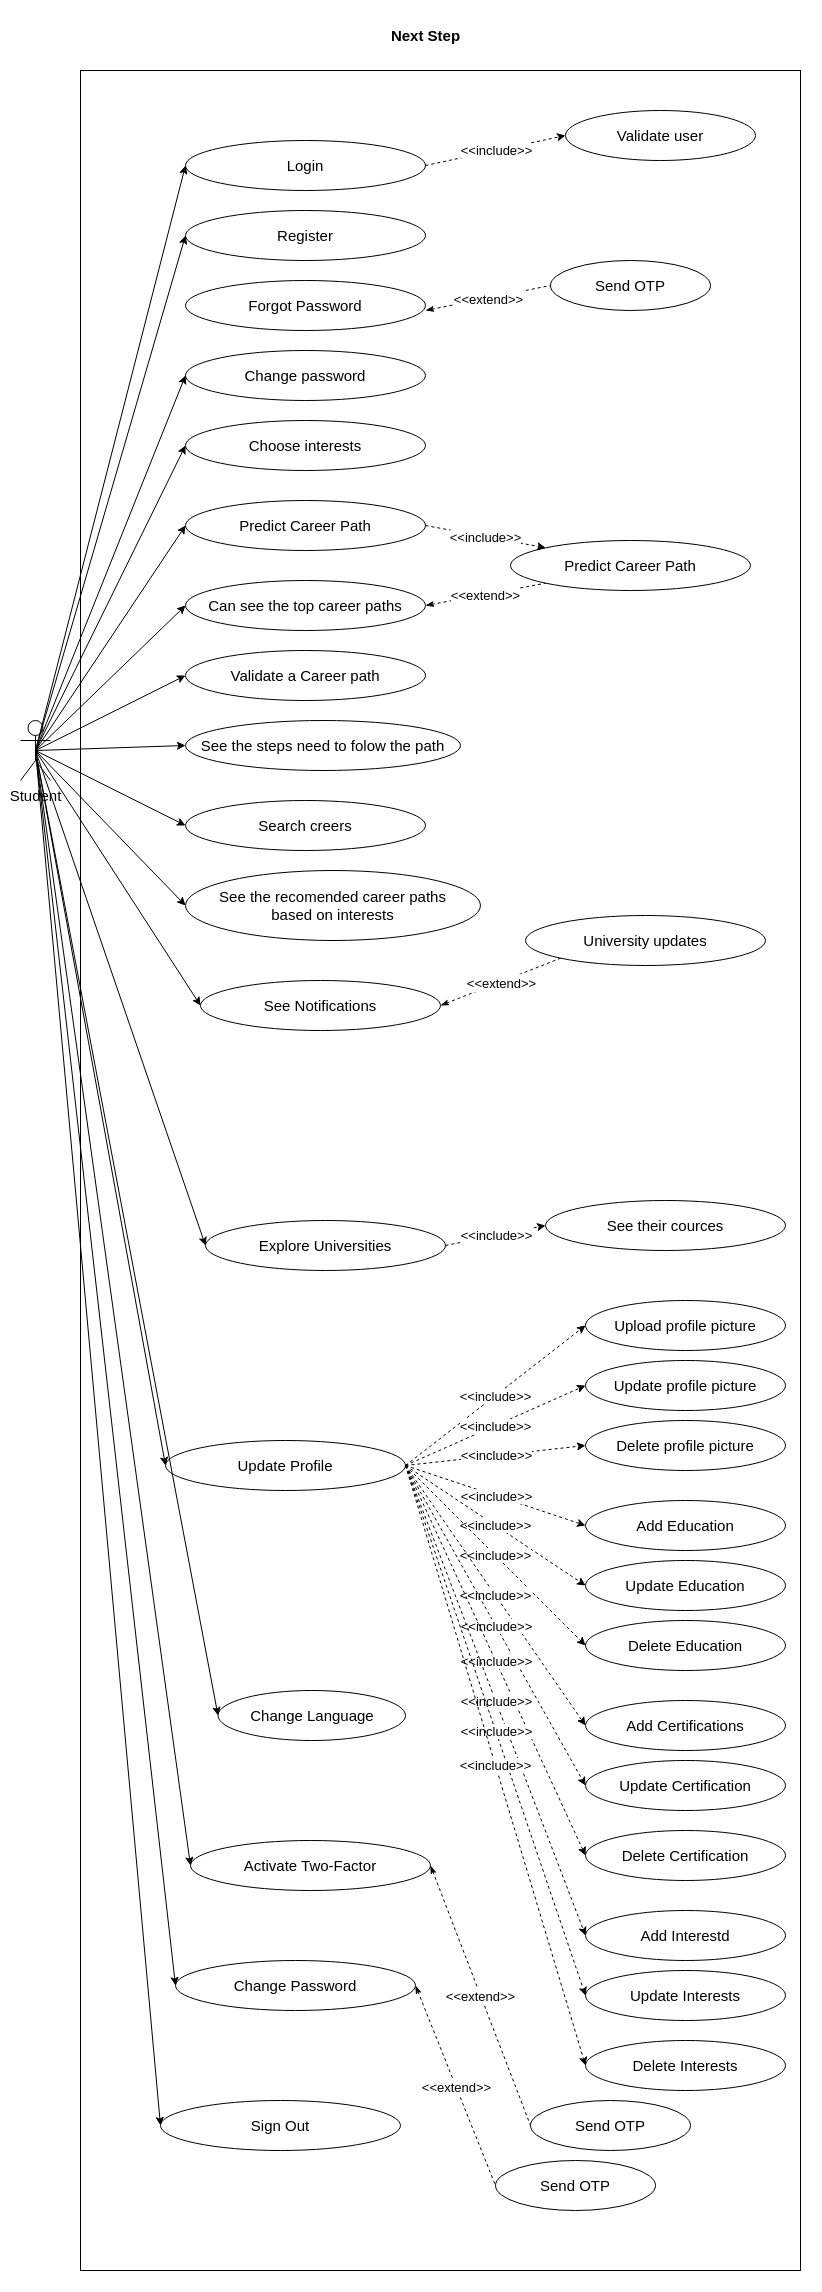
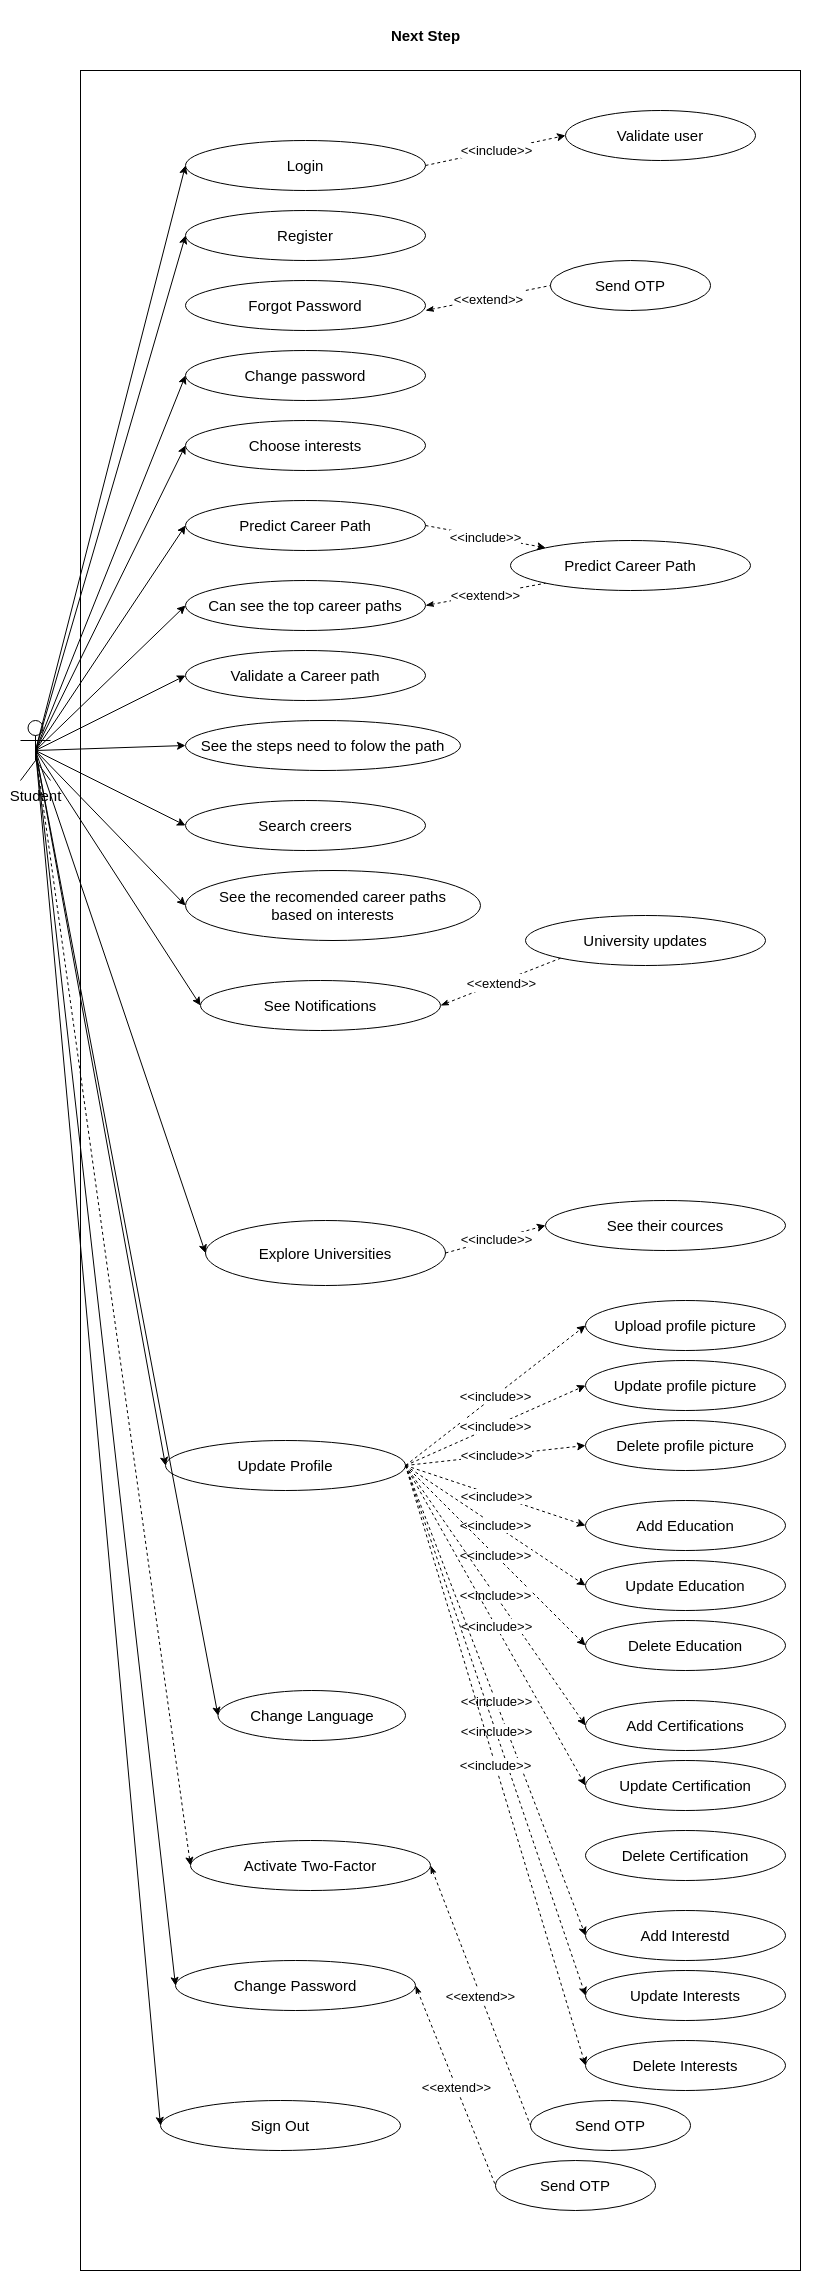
node "Explore Universities": size 240x50 -> 240x65
edge "Student" -> "Activate Two-Factor": style solid -> dashed
edge "Update Profile" -> "Delete Certification": removed, label "<<include>>"
